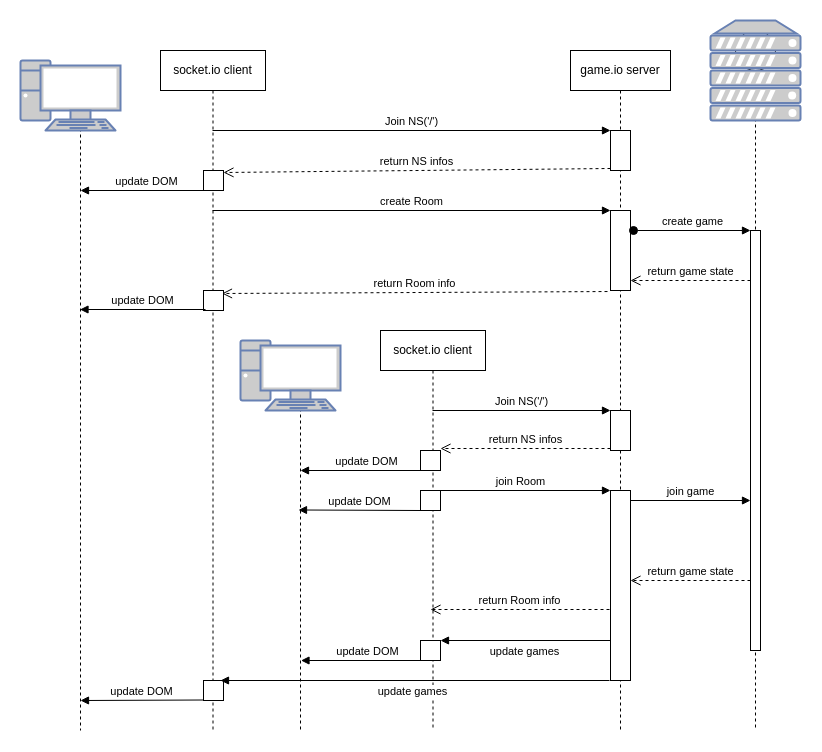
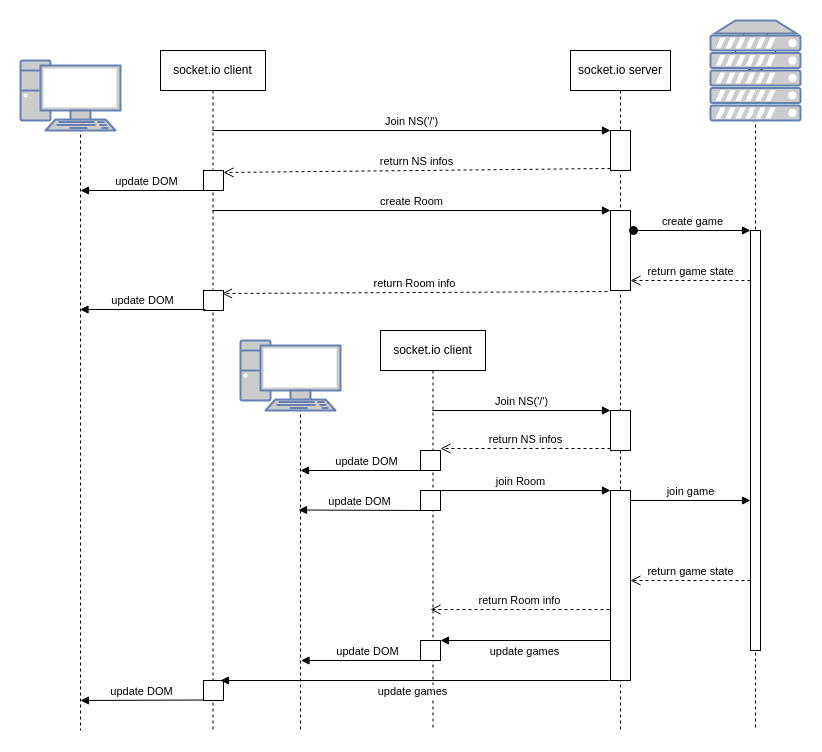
node "game.io server": label "game.io server" -> "socket.io server"
